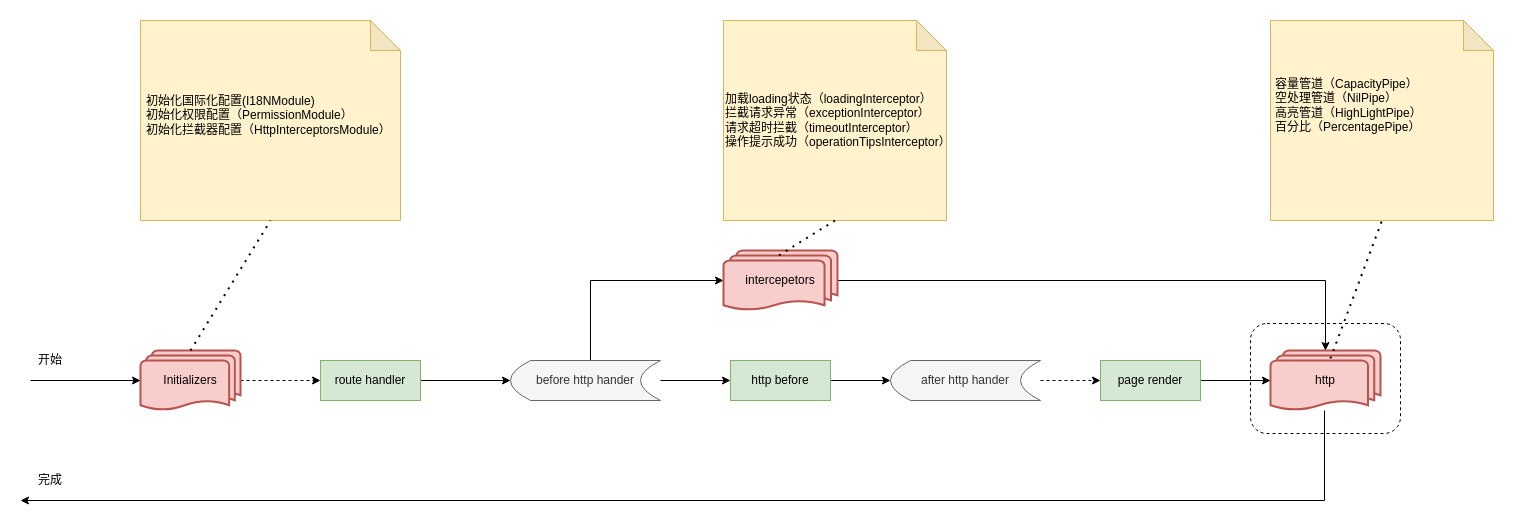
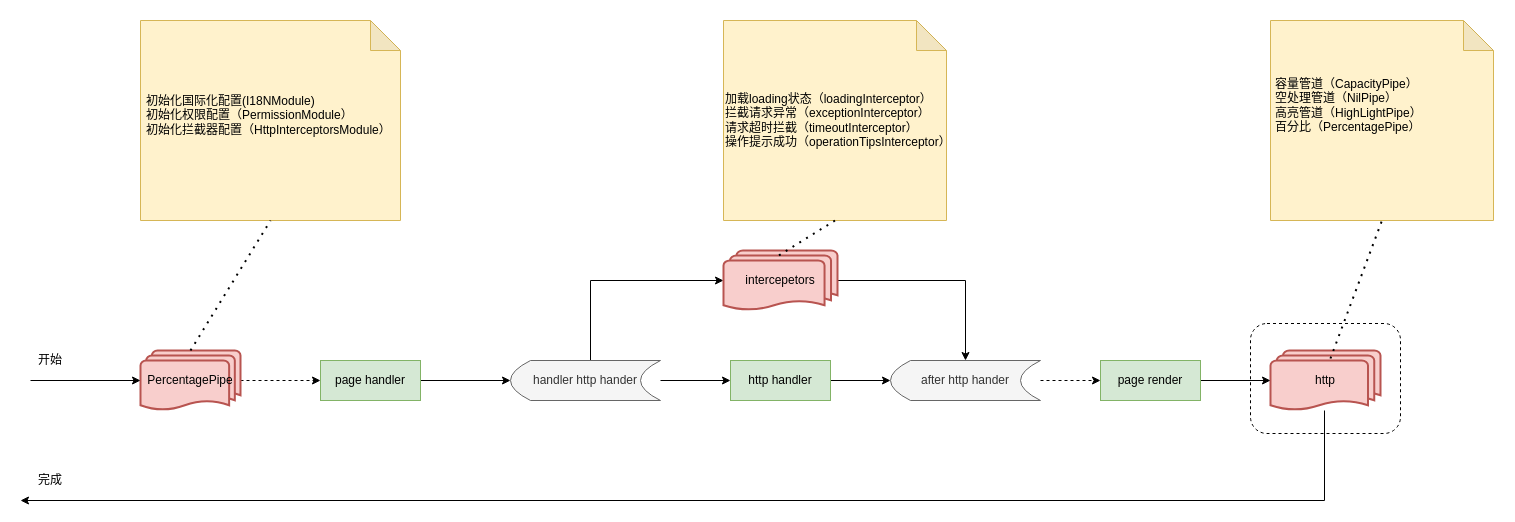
edge "intercepetors" -> "http": now "intercepetors" -> "after http hander"
node "Initializers": label "Initializers" -> "PercentagePipe"
node "route handler": label "route handler" -> "page handler"
node "before http hander": label "before http hander" -> "handler http hander"
node "http before": label "http before" -> "http handler"
